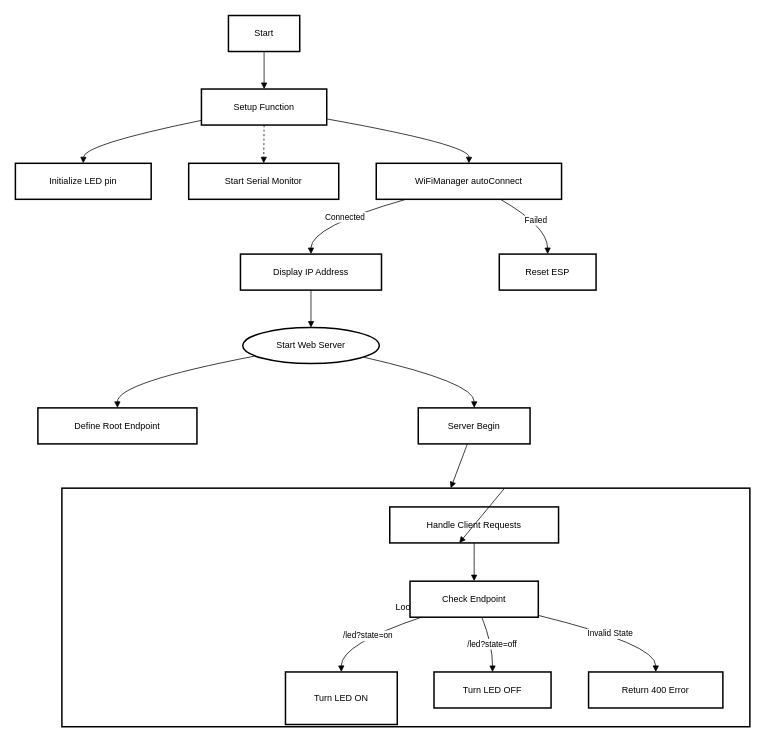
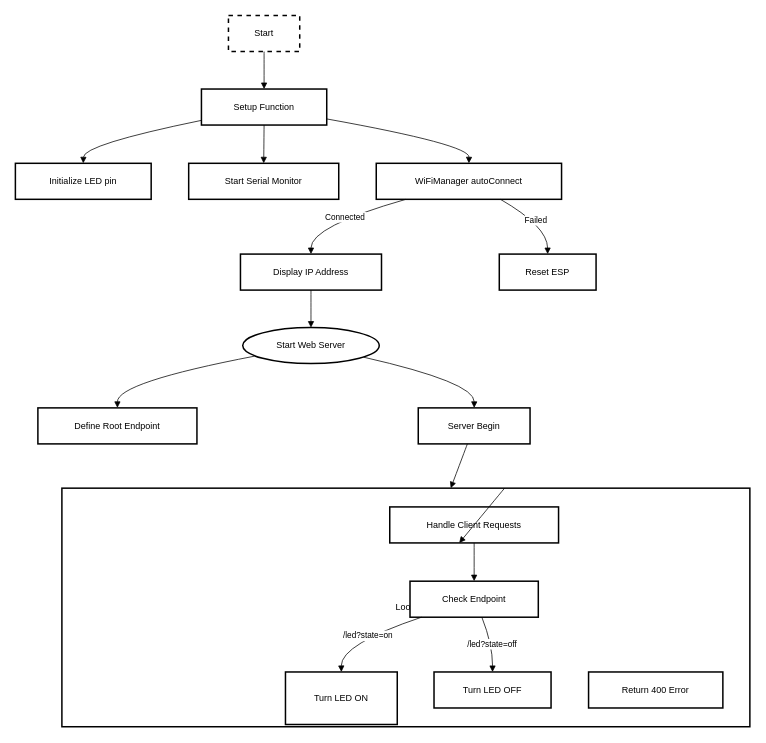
node "Start": style solid -> dashed
edge "Setup Function" -> "Start Serial Monitor": style dashed -> solid
edge "Check Endpoint" -> "Return 400 Error": removed, label "Invalid State"
